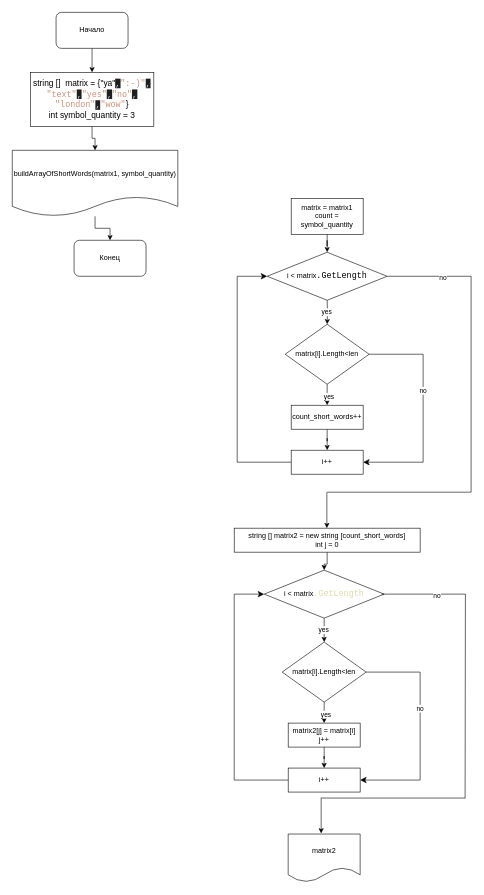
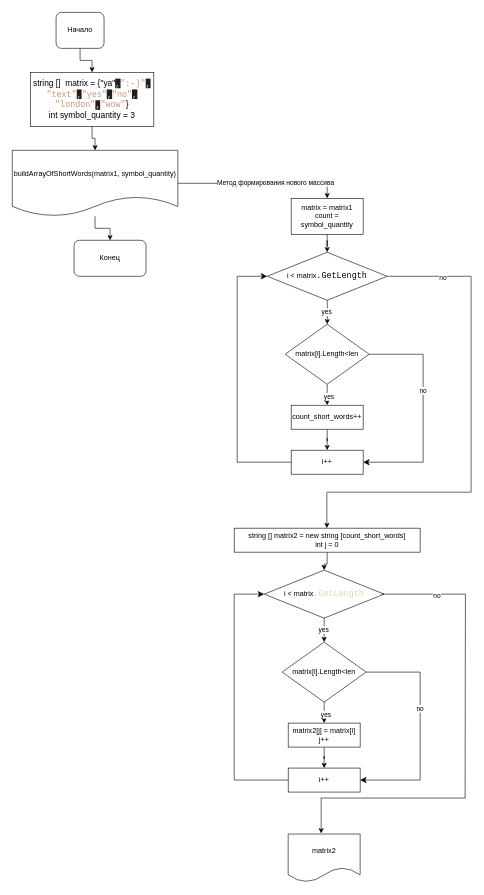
node "Начало": size 72x36 -> 48x36
edge "buildArrayOfShortWords(matrix1, symbol_quantity)" -> "matrix = matrix1 count = symbol_quantity": added, label "Метод формирования нового массива"
